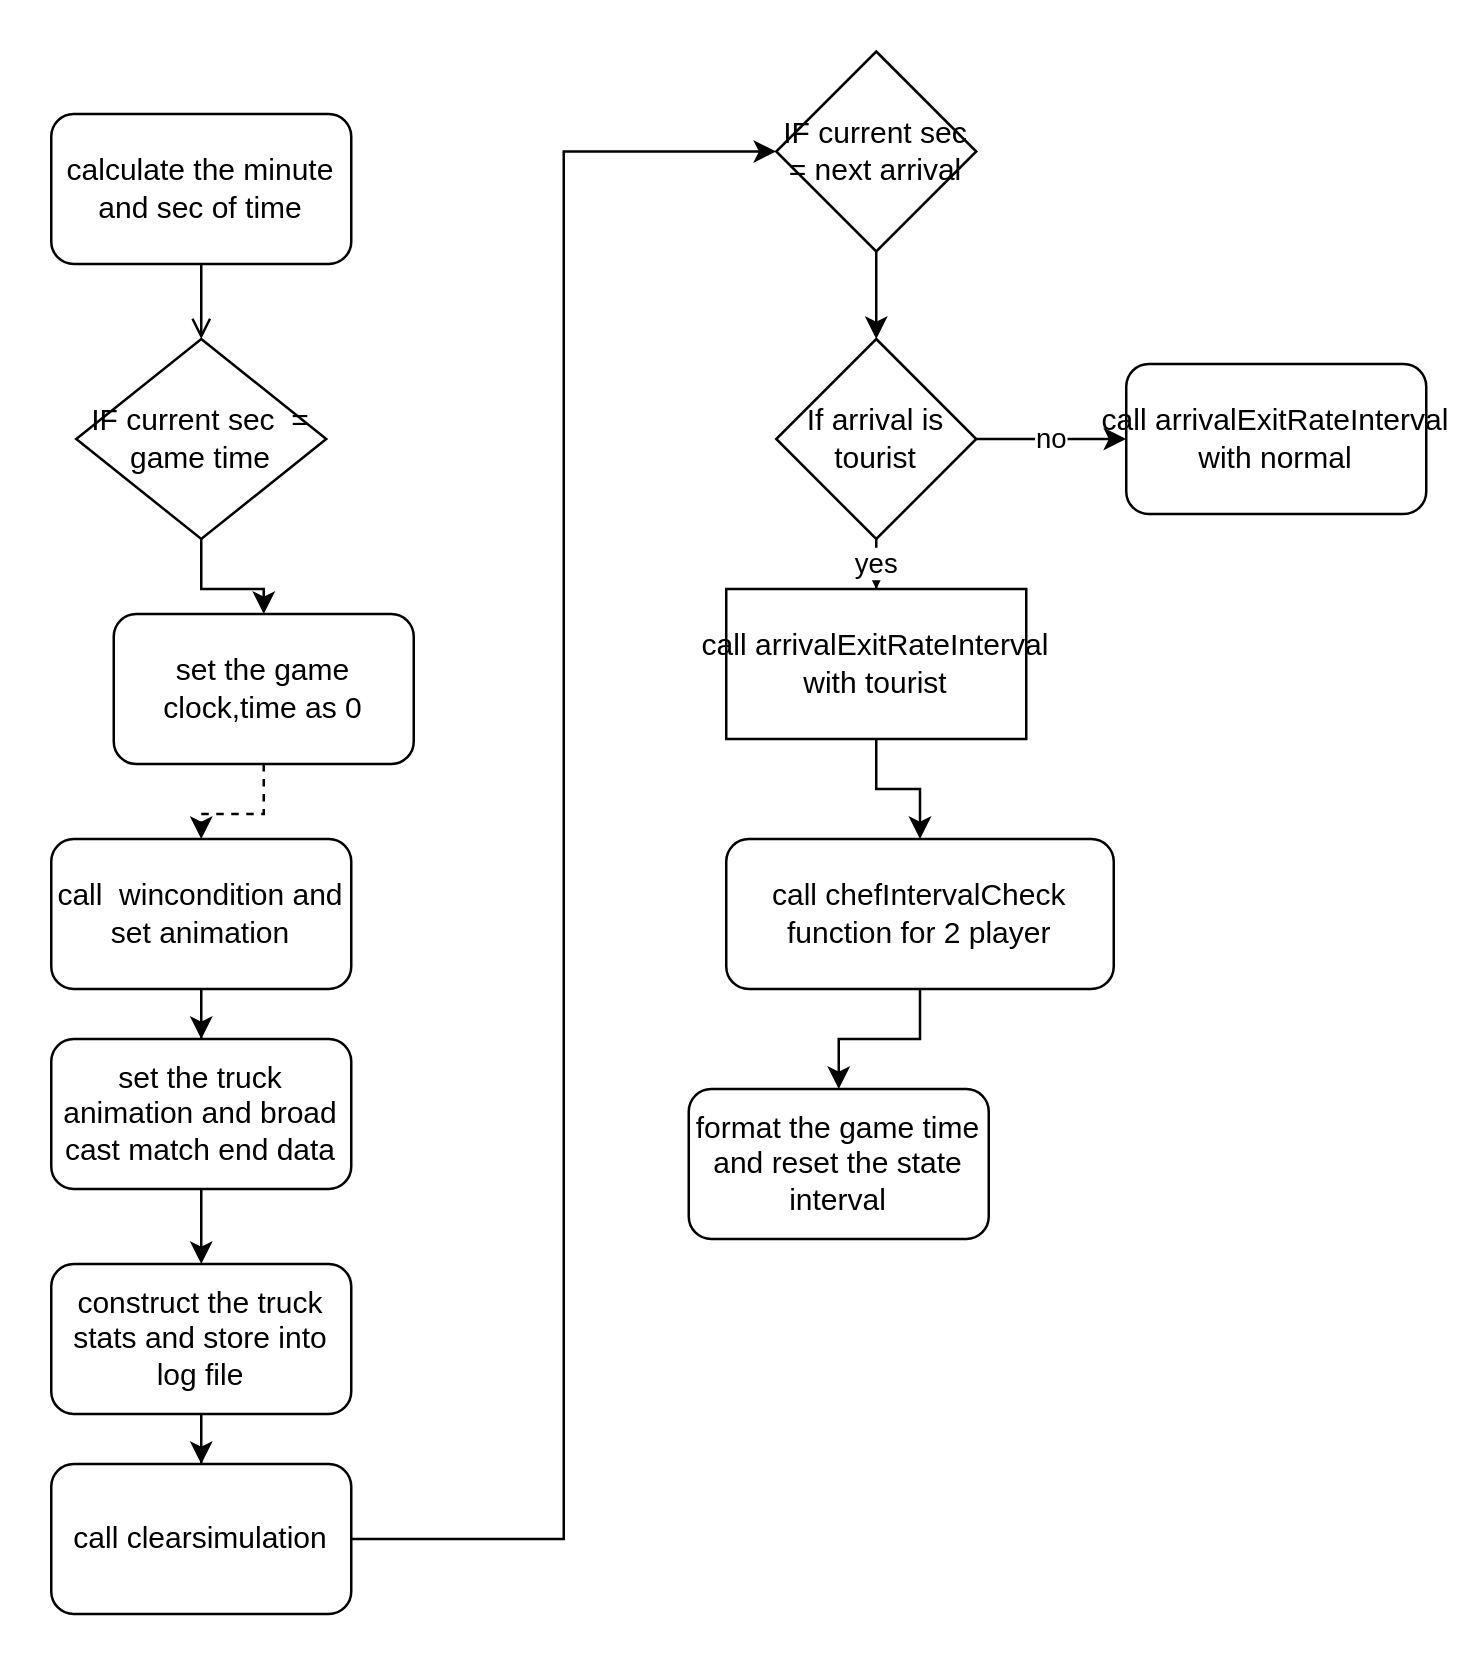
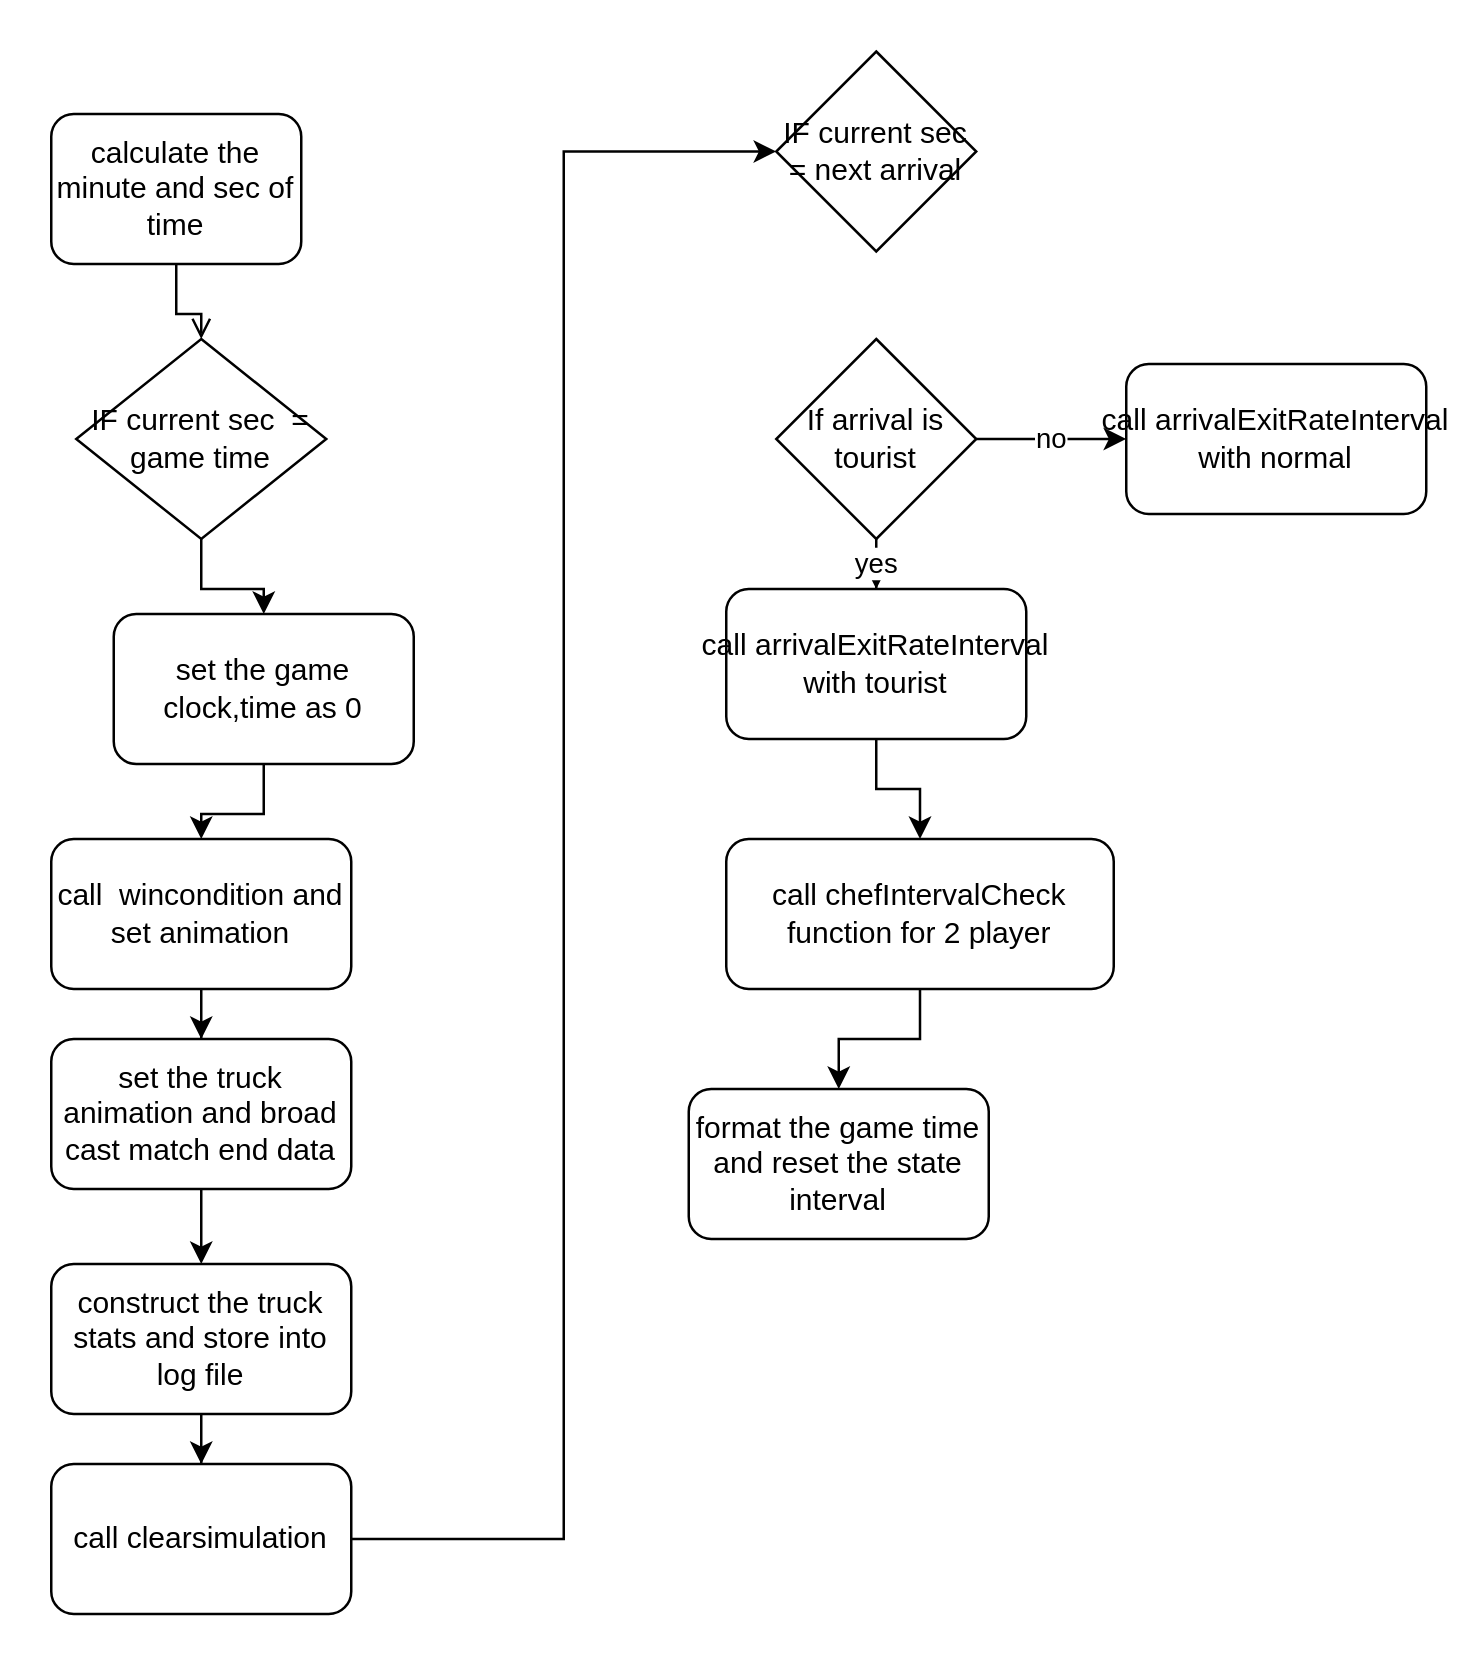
node "calculate the minute and sec of time": size 300x150 -> 250x150
edge "IF current sec = next arrival" -> "If arrival is tourist": removed
node "call arrivalExitRateInterval with tourist": shape rectangle -> rounded rectangle
edge "set the game clock,time as 0" -> "call wincondition and set animation": style dashed -> solid
